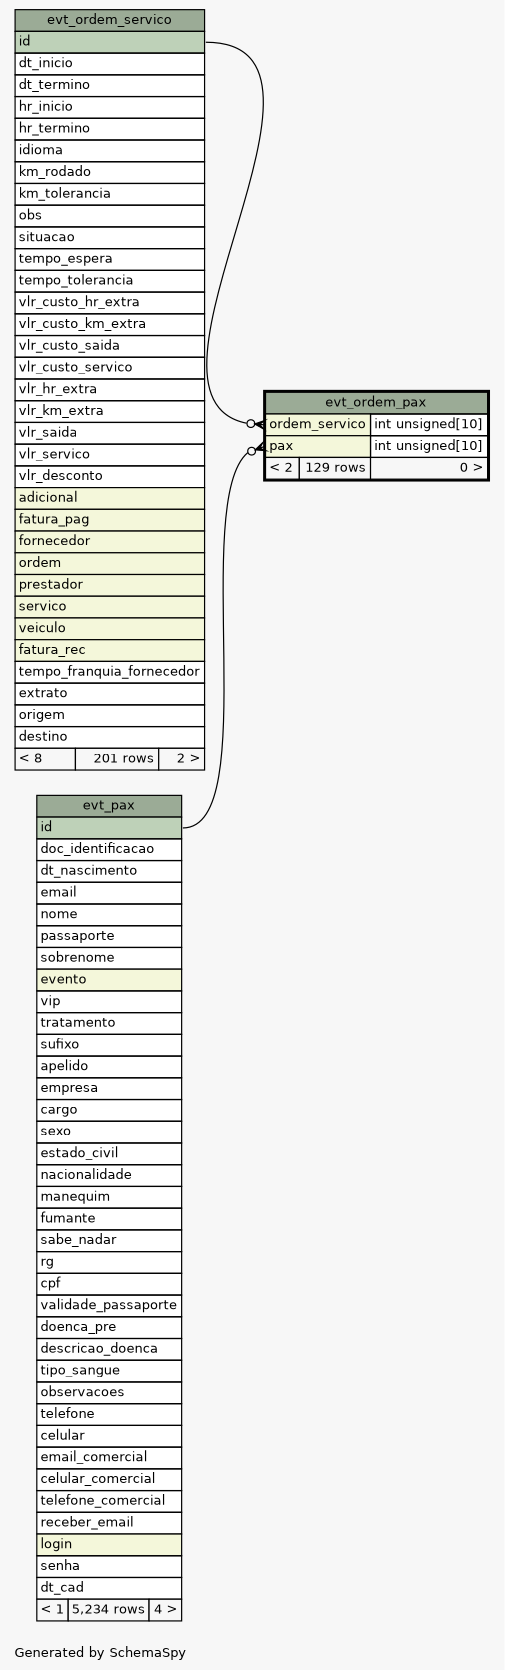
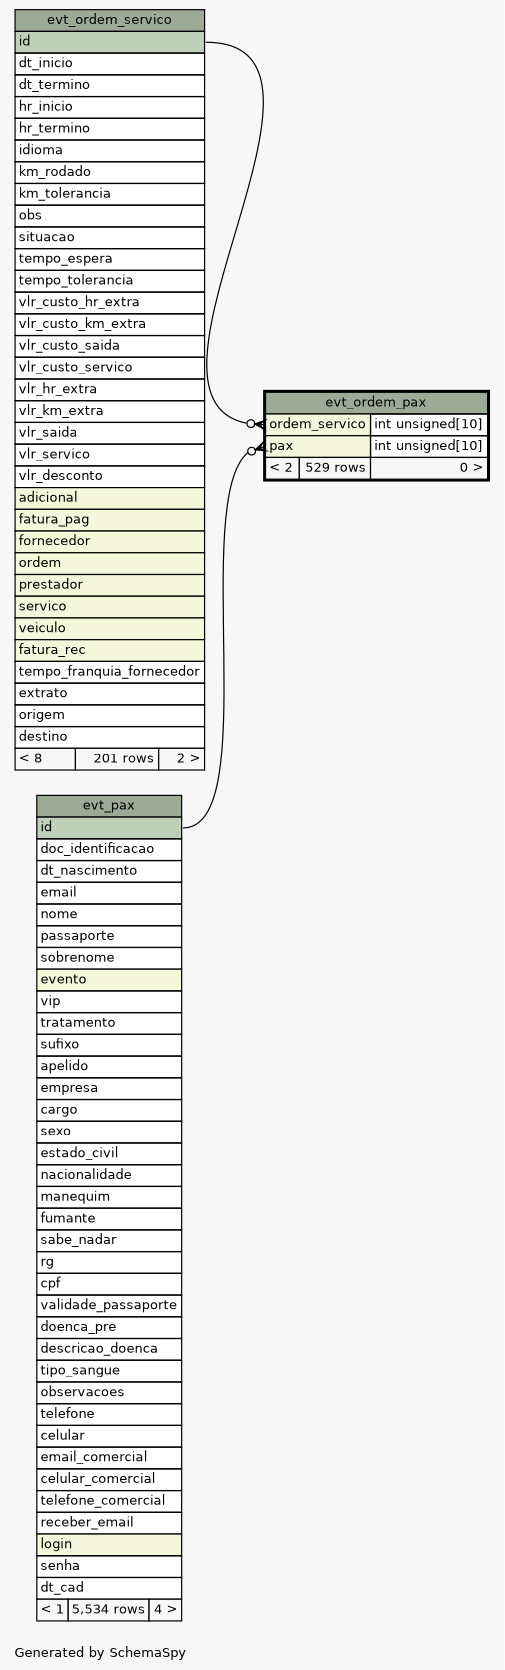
node "evt_ordem_pax": text "129 rows" -> "529 rows"
node "evt_pax": text "5,234 rows" -> "5,534 rows"
